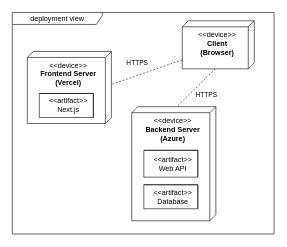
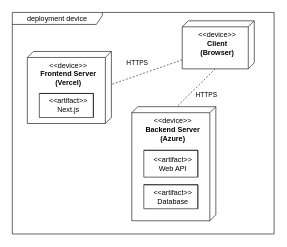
node "deployment view": label "deployment view" -> "deployment device"
